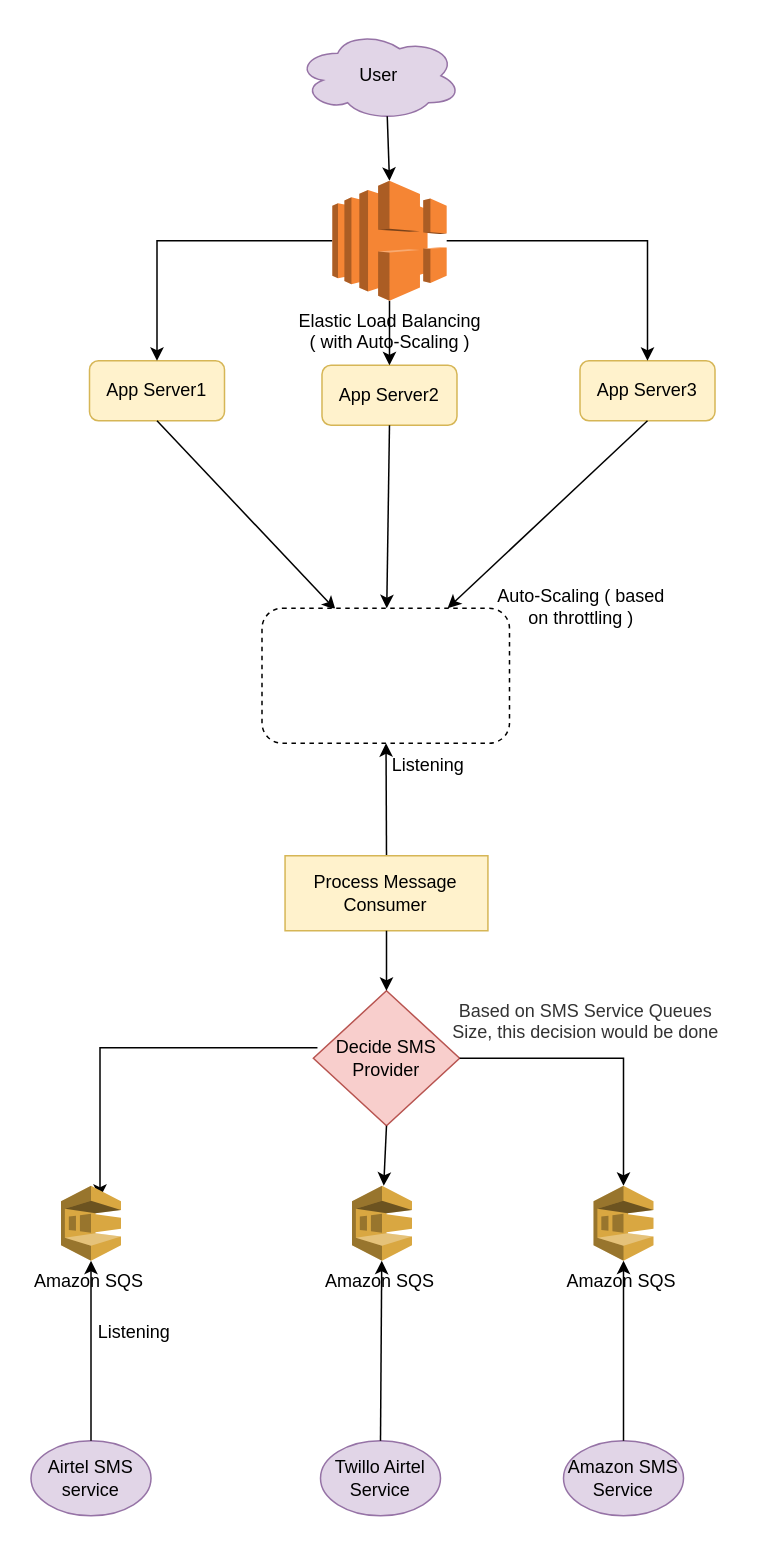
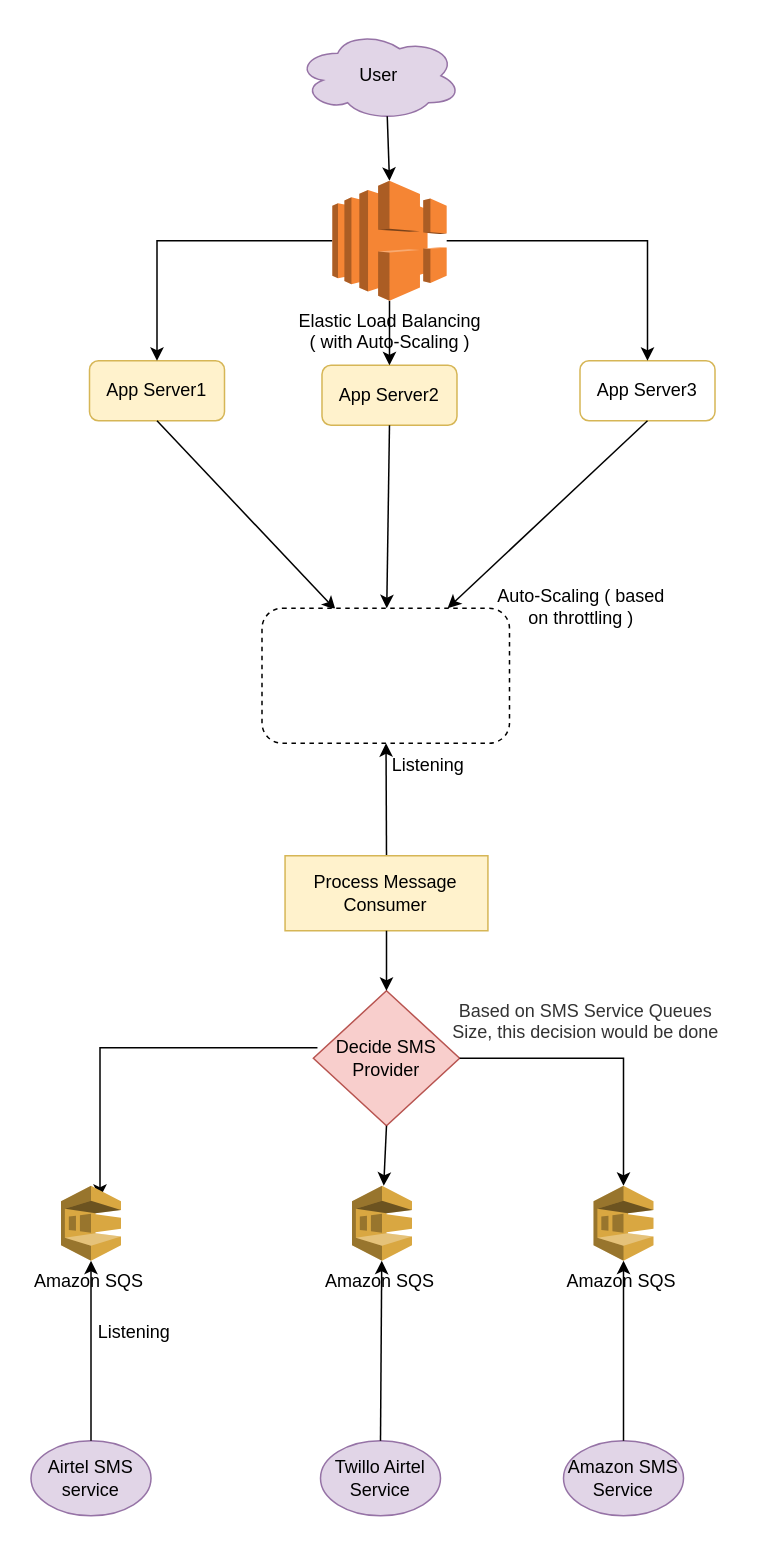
node "App Server3": fillcolor #fff2cc -> #ffffff
